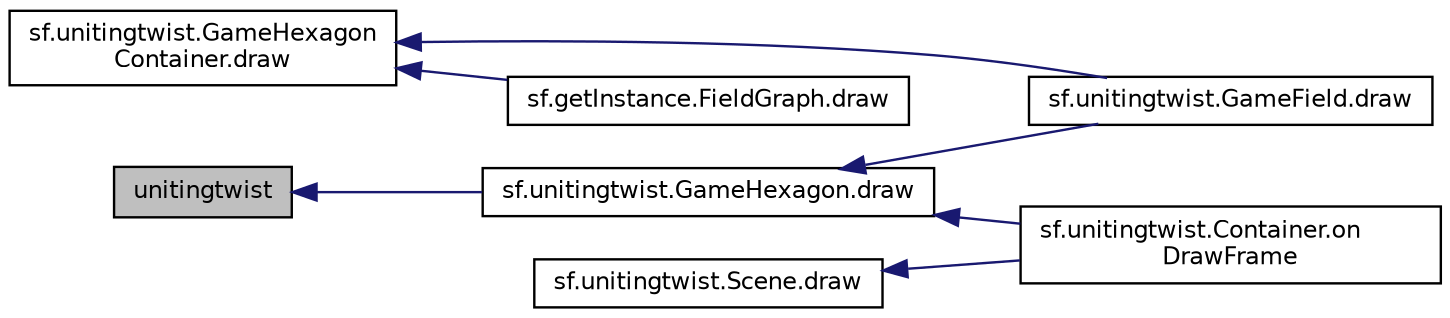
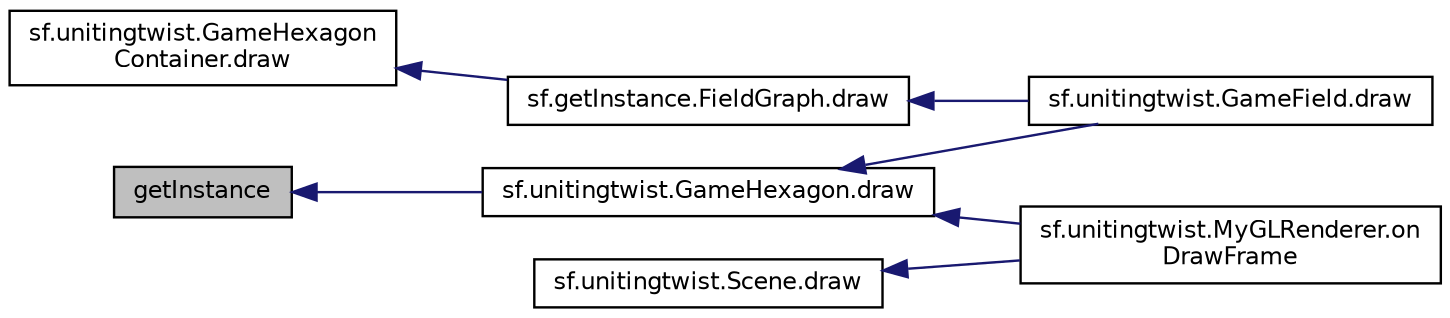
edge "sf.unitingtwist.GameField.draw" -> "sf.unitingtwist.GameHexagon Container.draw": now "sf.unitingtwist.GameField.draw" -> "sf.getInstance.FieldGraph.draw"
node "unitingtwist": label "unitingtwist" -> "getInstance"
node "sf.unitingtwist.Container.on DrawFrame": label "sf.unitingtwist.Container.on DrawFrame" -> "sf.unitingtwist.MyGLRenderer.on DrawFrame"
